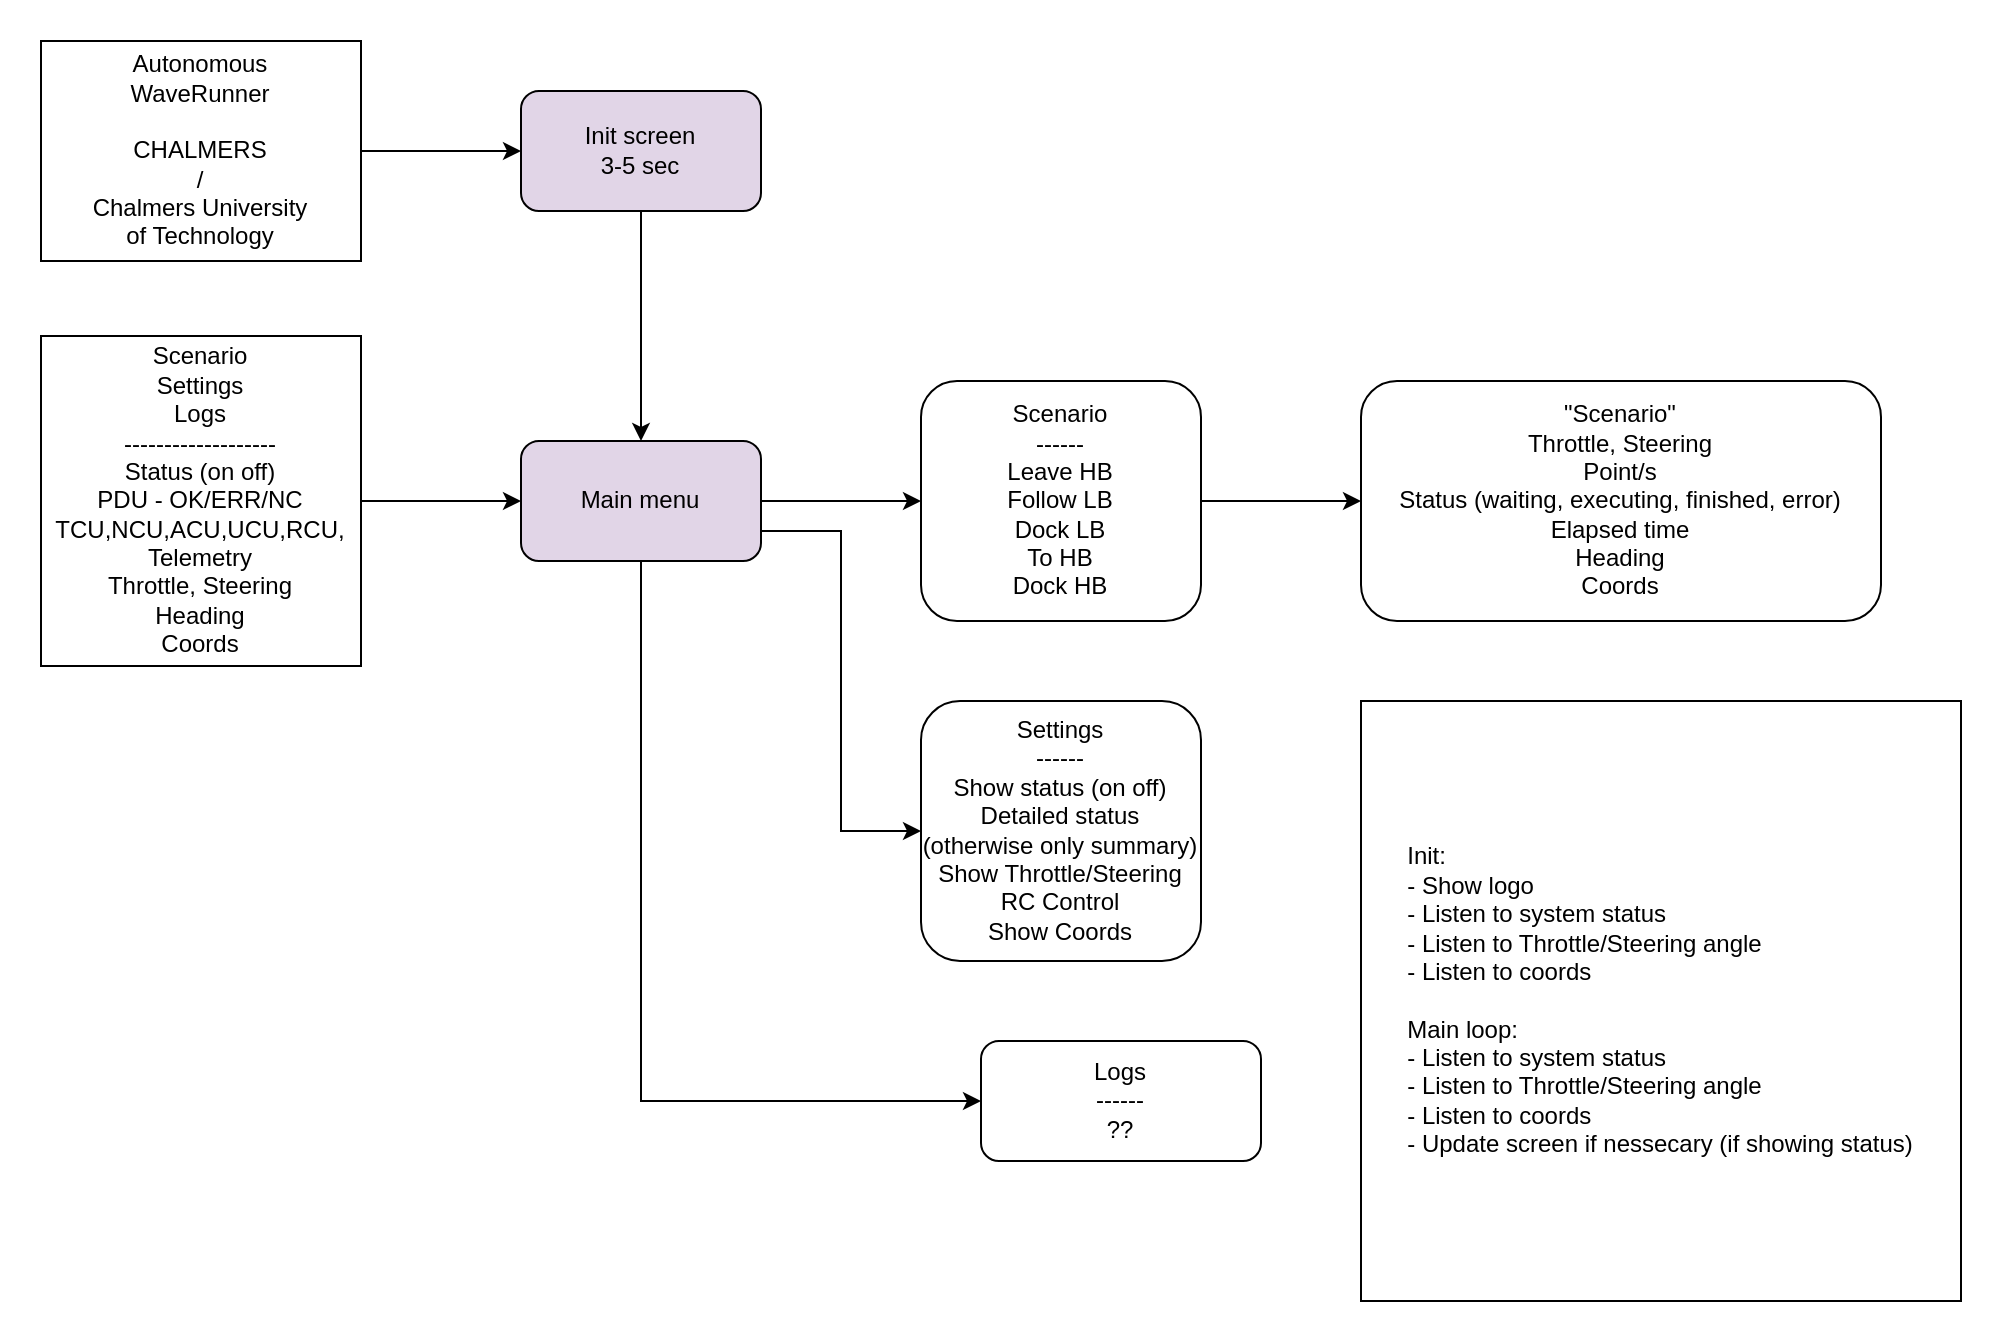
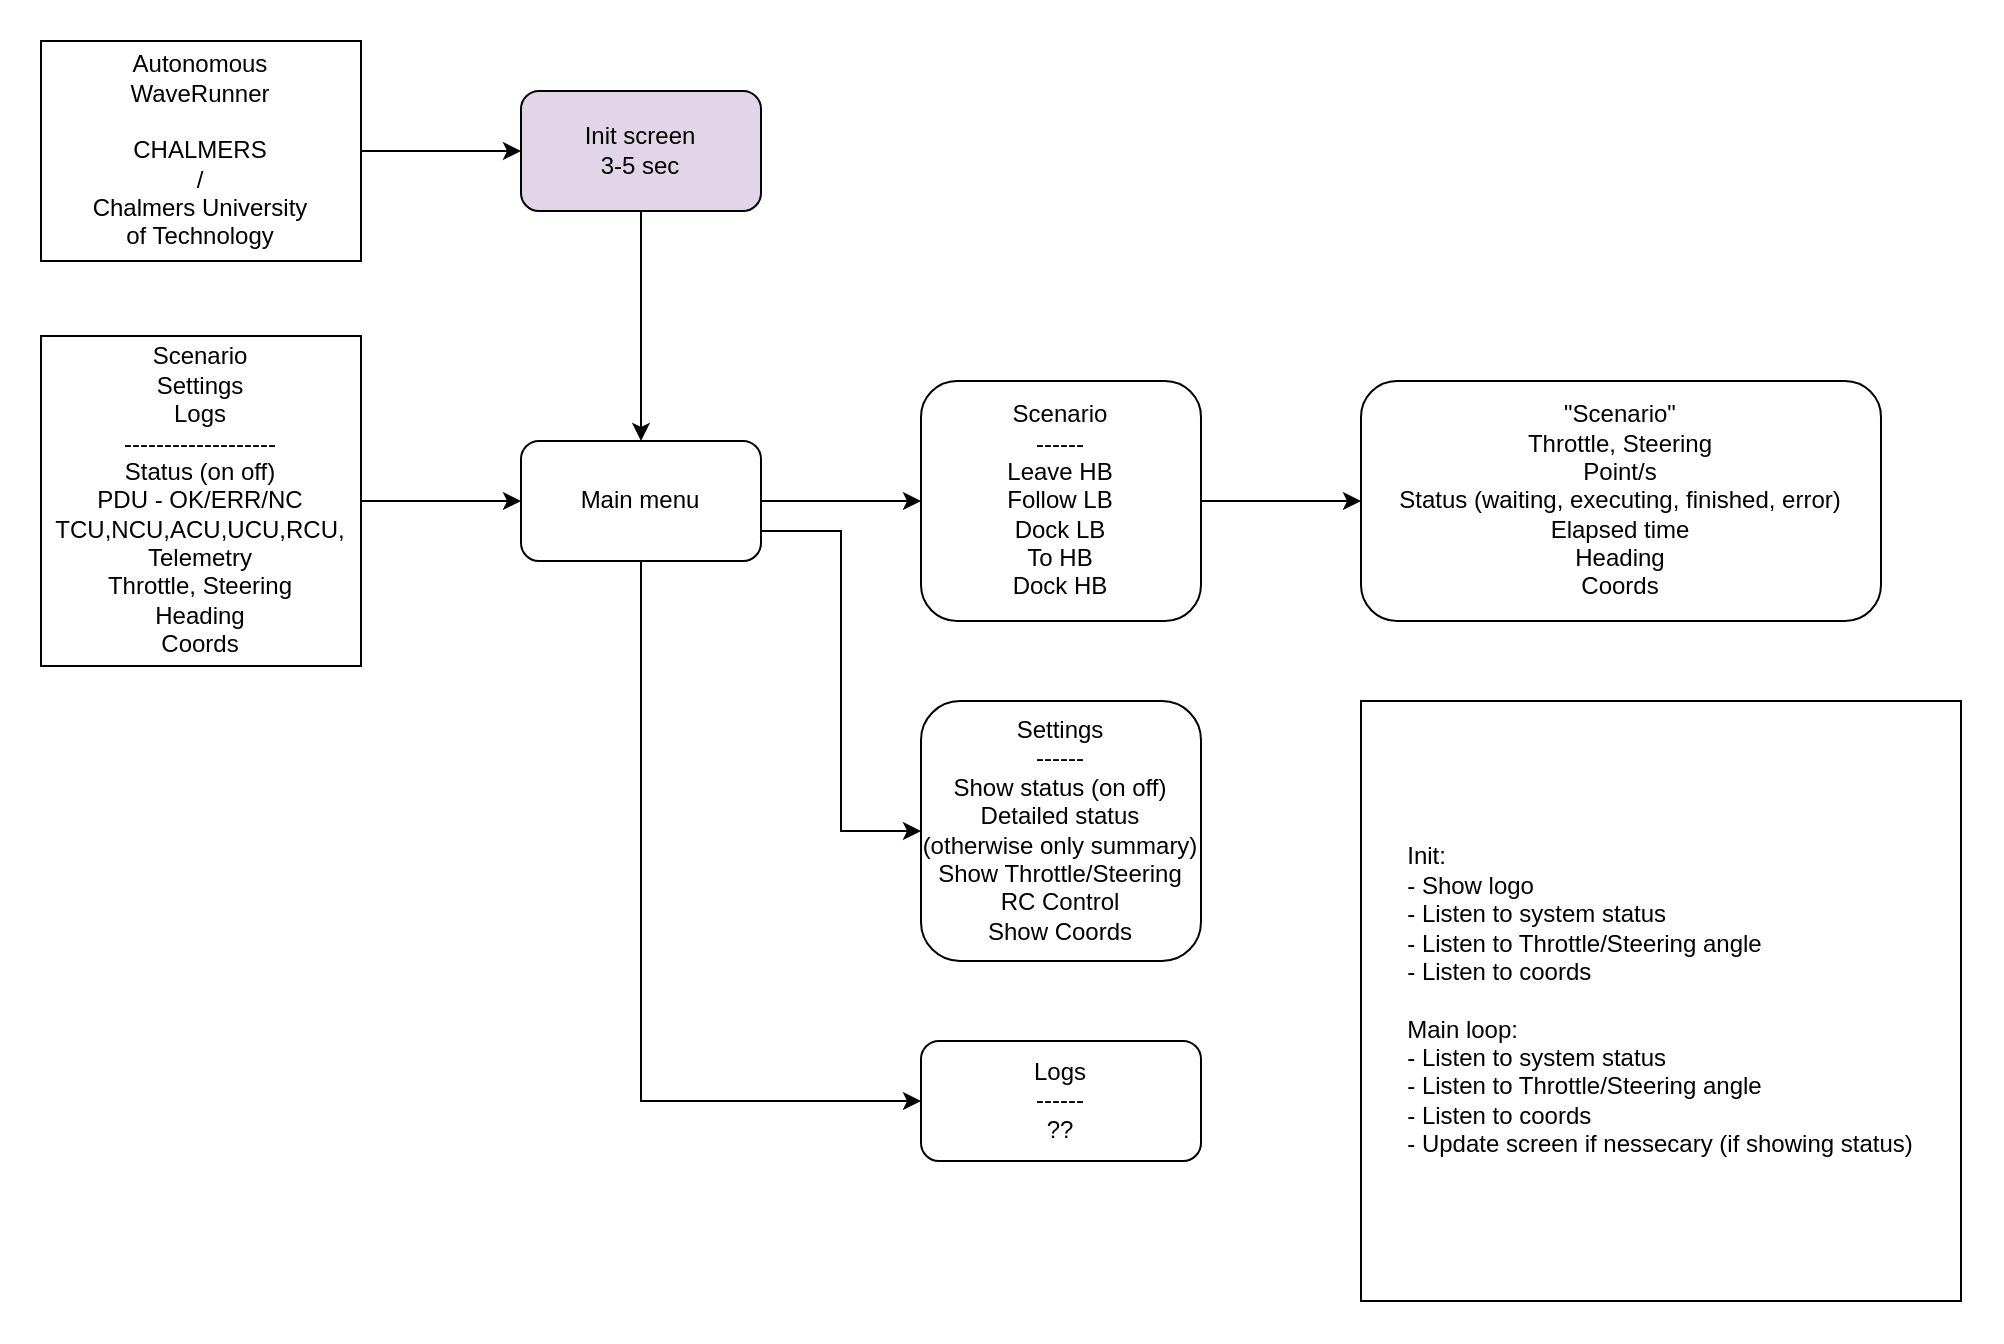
node "Main menu": fillcolor #e1d5e7 -> #ffffff
node "Logs ------ ??": moved (1121, 1101) -> (1061, 1101)
